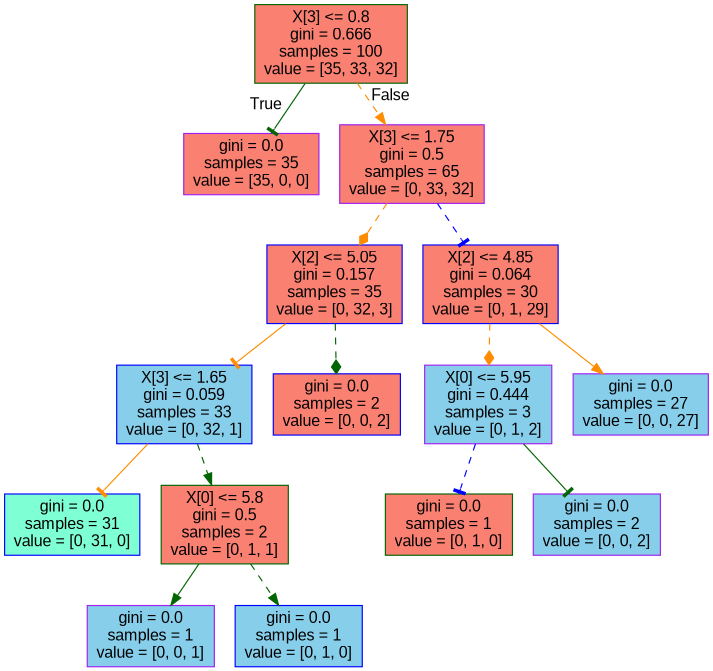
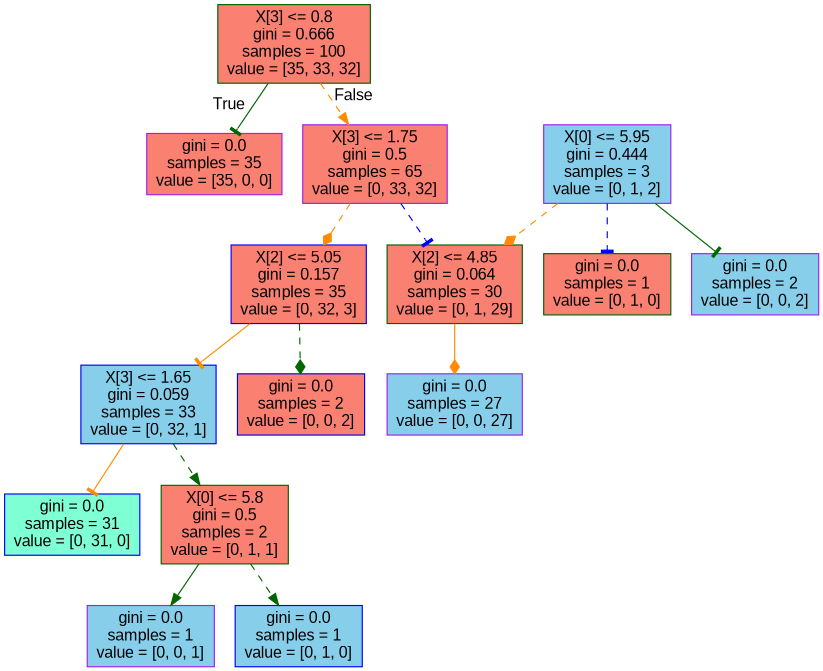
node "X[2] <= 4.85 gini = 0.064 samples = 30 value = [0, 1, 29]": color blue -> darkgreen
edge "X[2] <= 4.85 gini = 0.064 samples = 30 value = [0, 1, 29]" -> "X[0] <= 5.95 gini = 0.444 samples = 3 value = [0, 1, 2]": reversed
edge "X[2] <= 4.85 gini = 0.064 samples = 30 value = [0, 1, 29]" -> "gini = 0.0 samples = 27 value = [0, 0, 27]": arrowhead normal -> diamond
